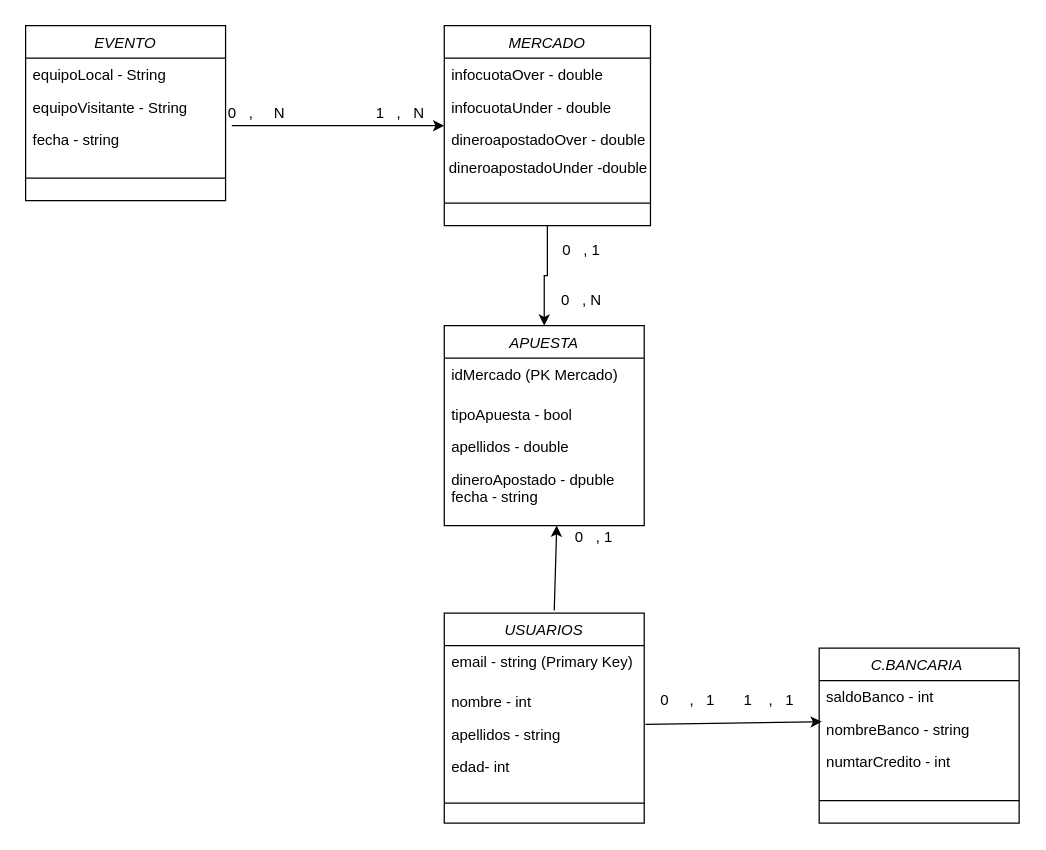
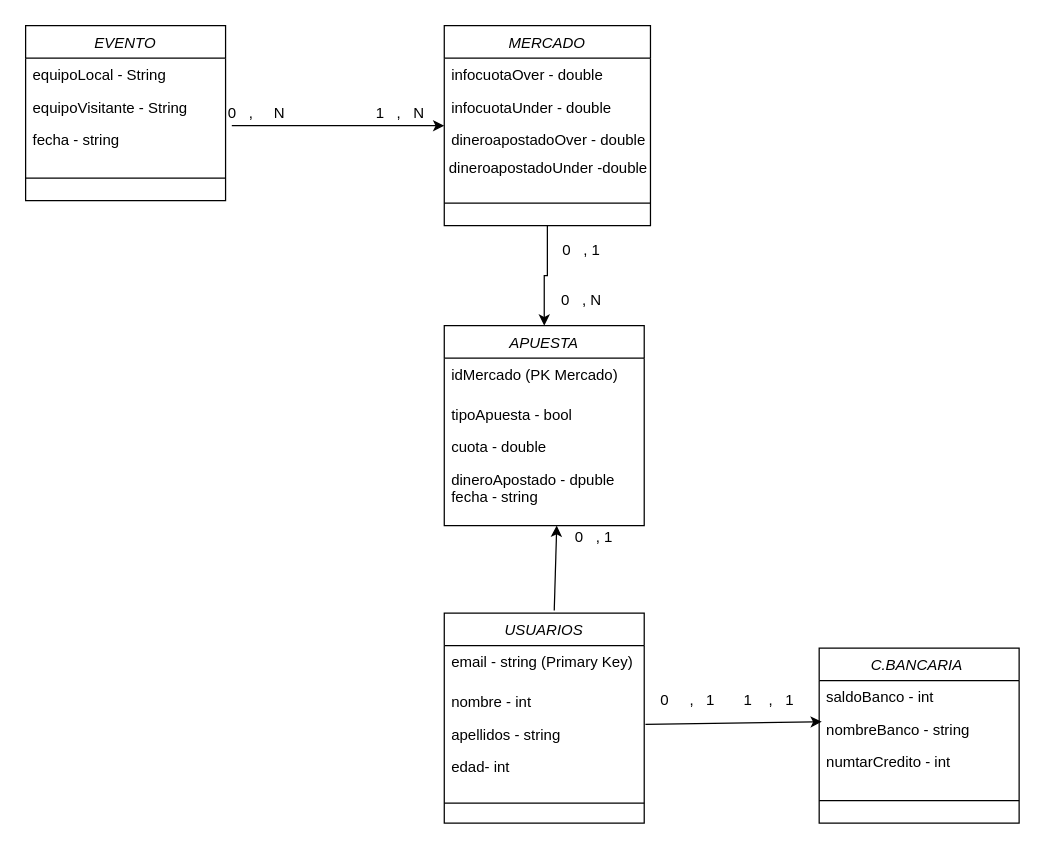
node "apellidos - double": label "apellidos - double" -> "cuota - double"
